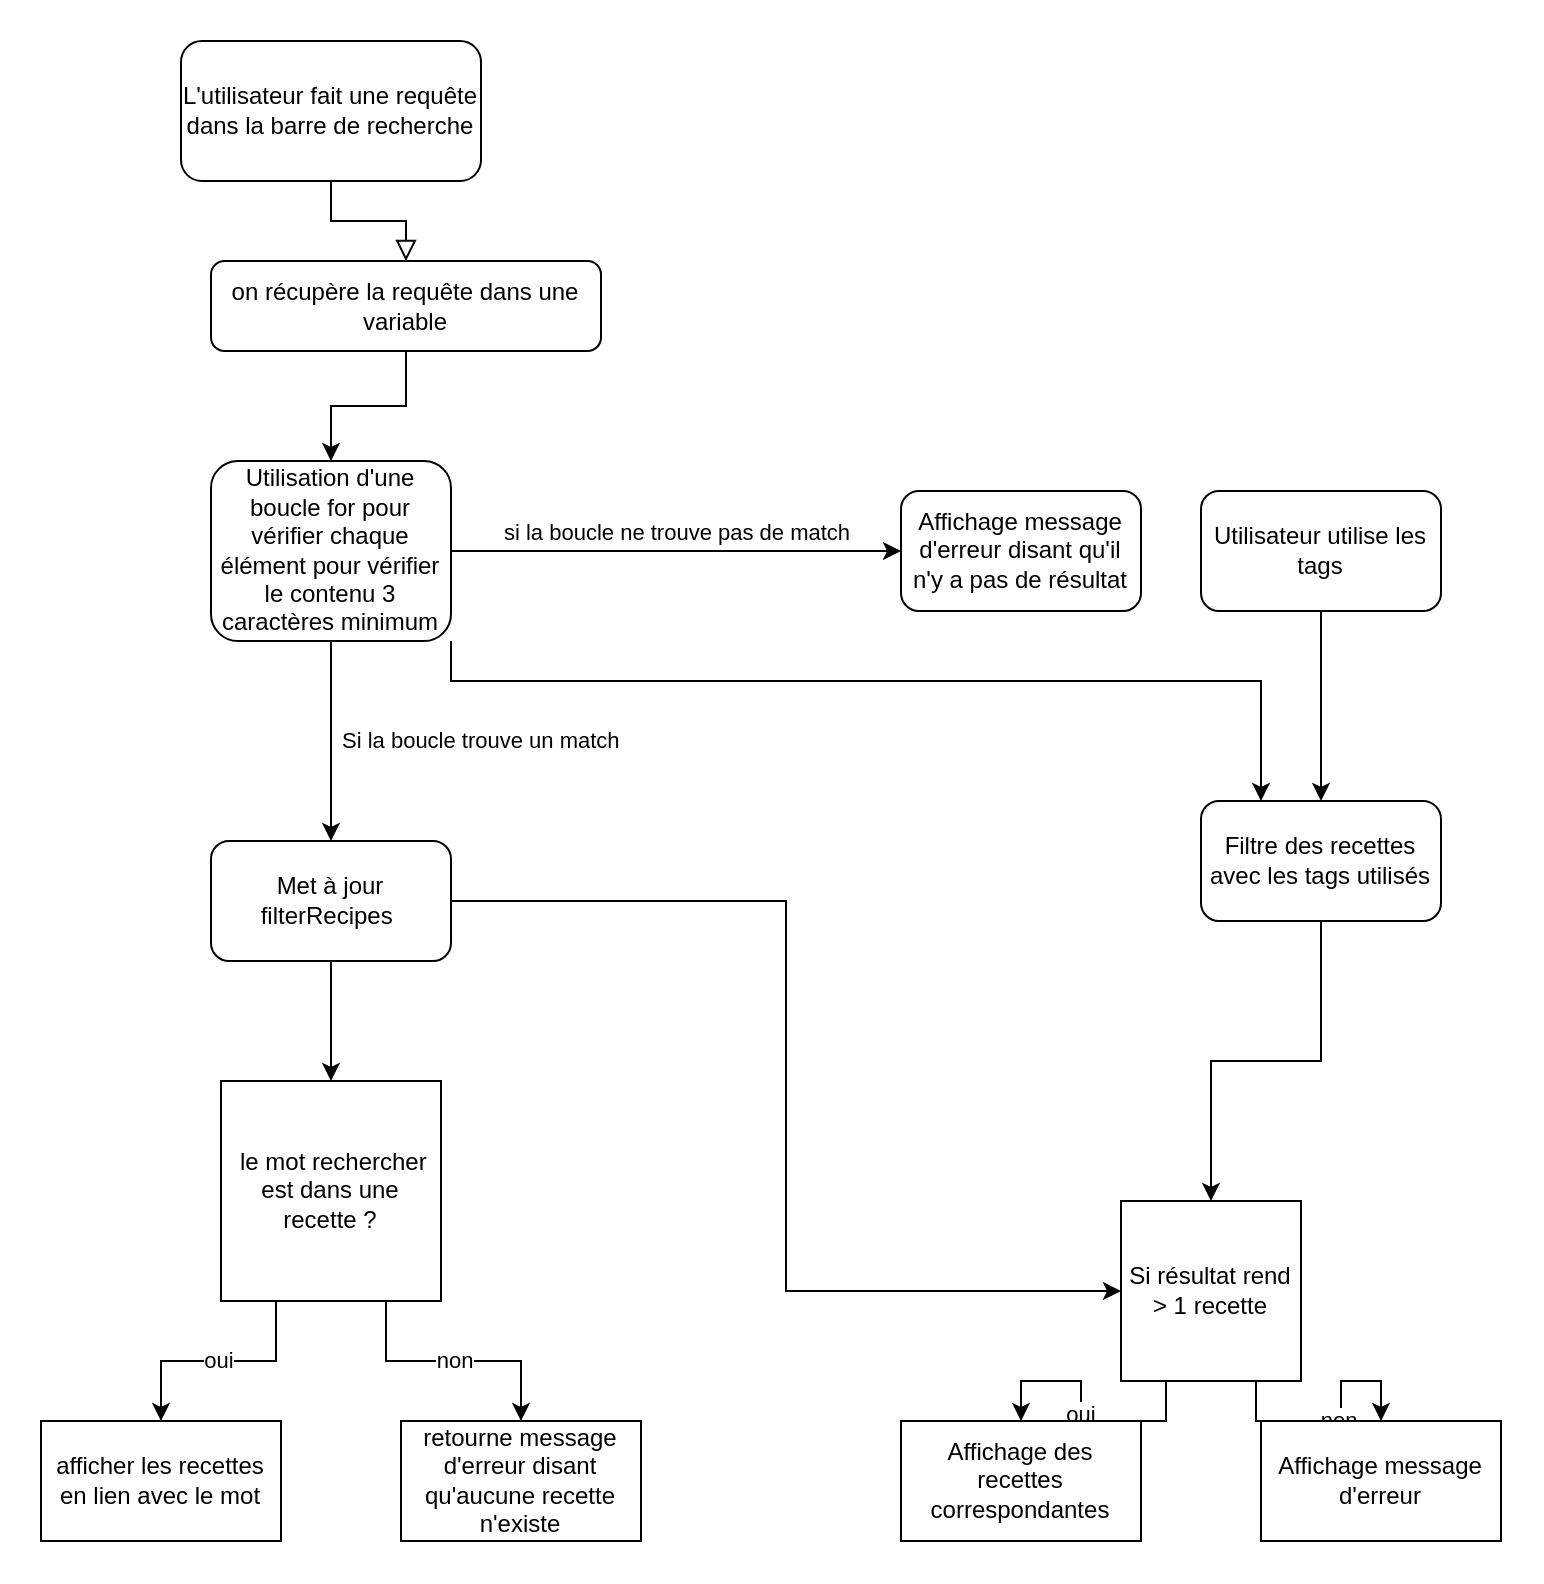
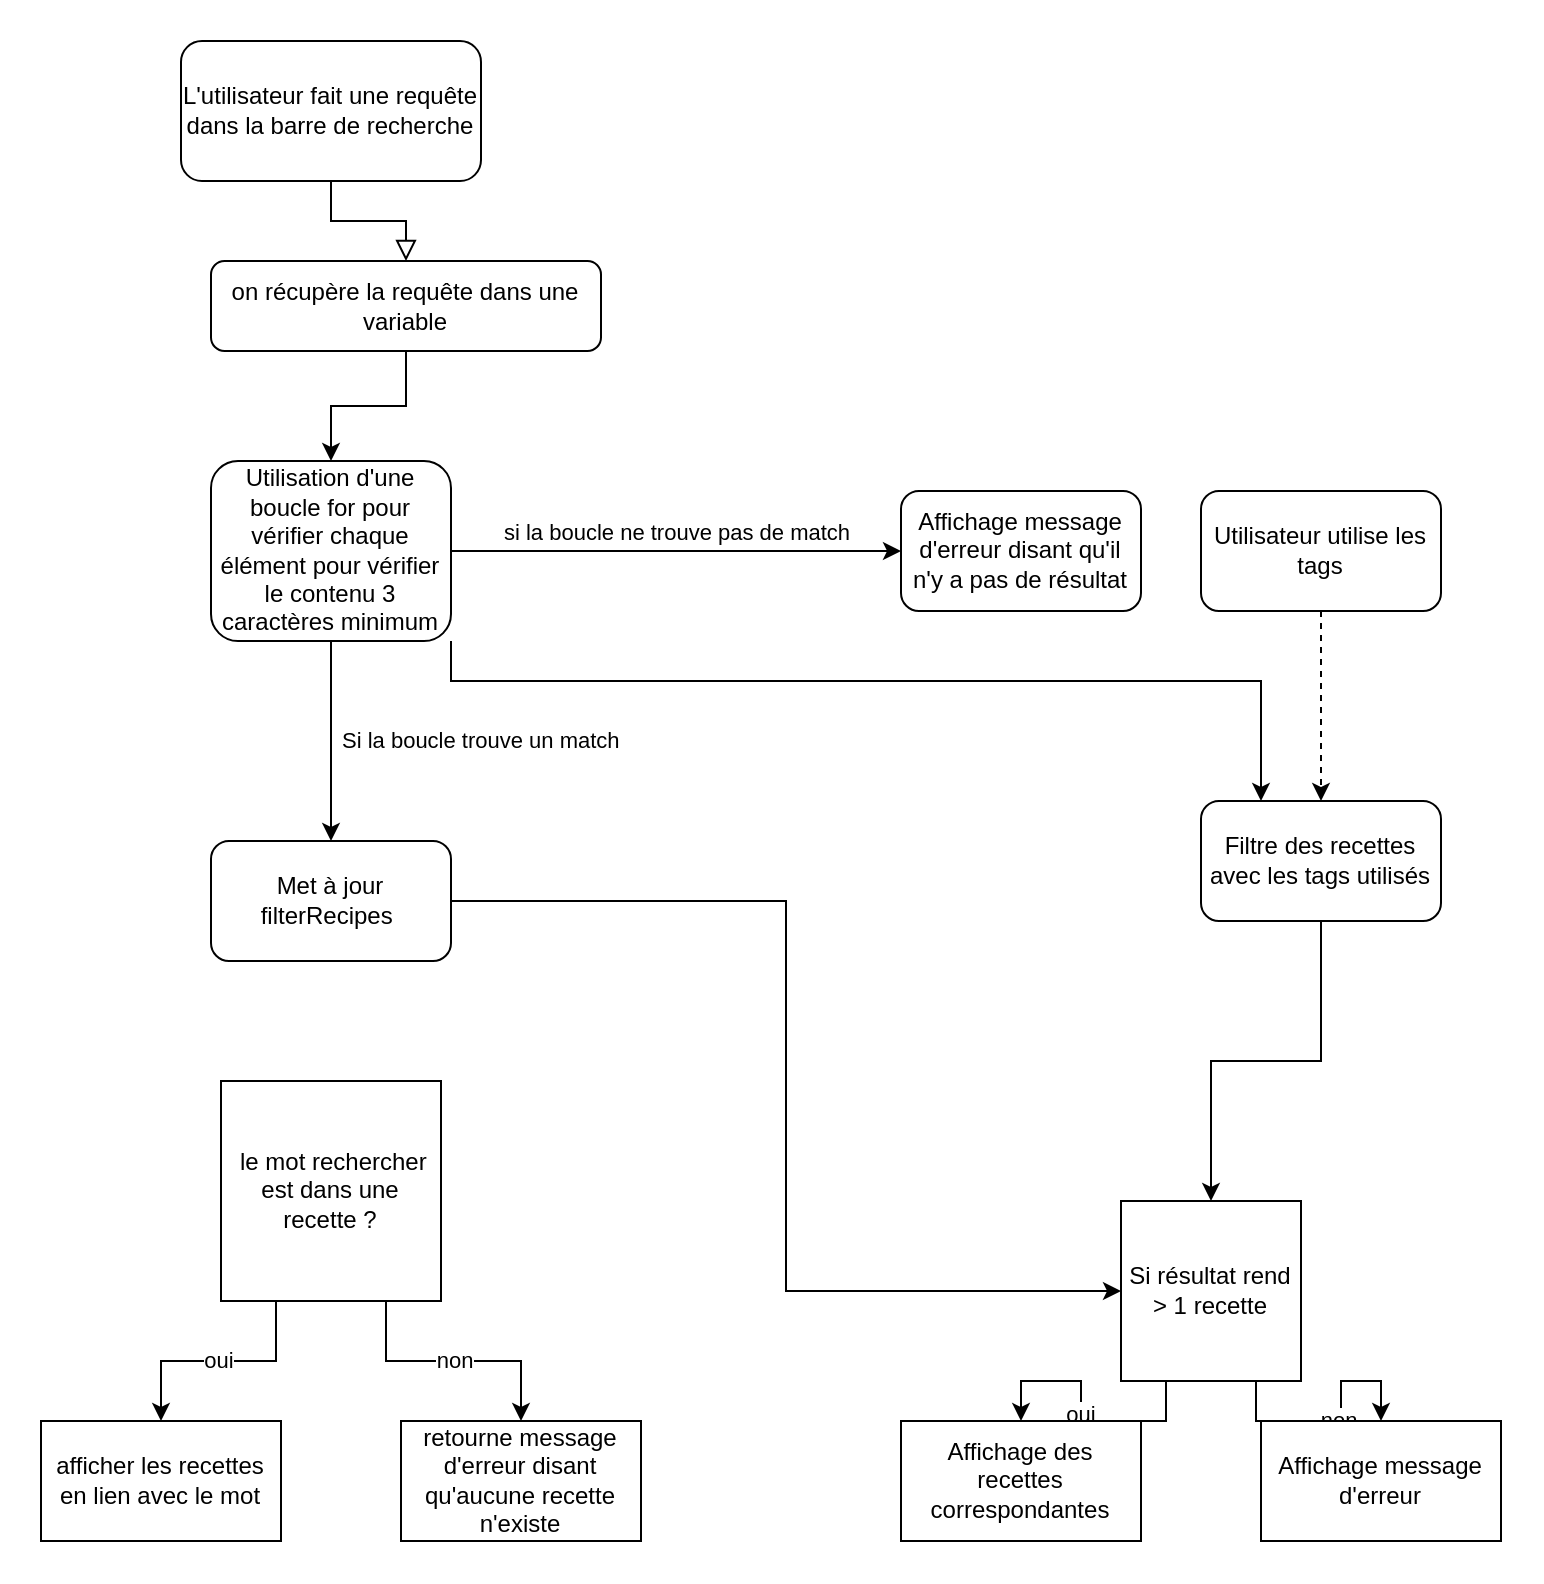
edge "Utilisateur utilise les tags" -> "Filtre des recettes avec les tags utilisés": style solid -> dashed
edge "Met à jour filterRecipes" -> "le mot rechercher est dans une recette ?": removed
